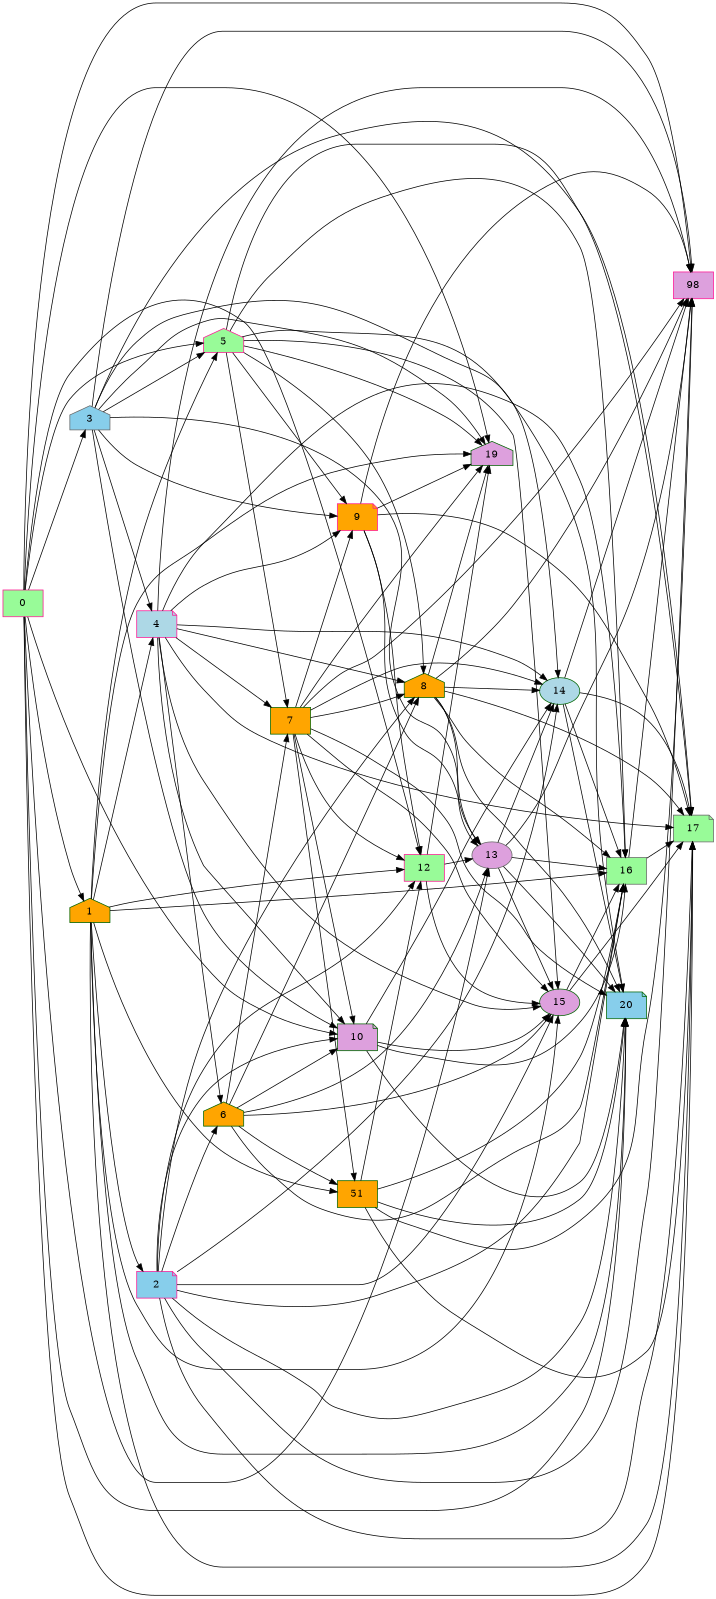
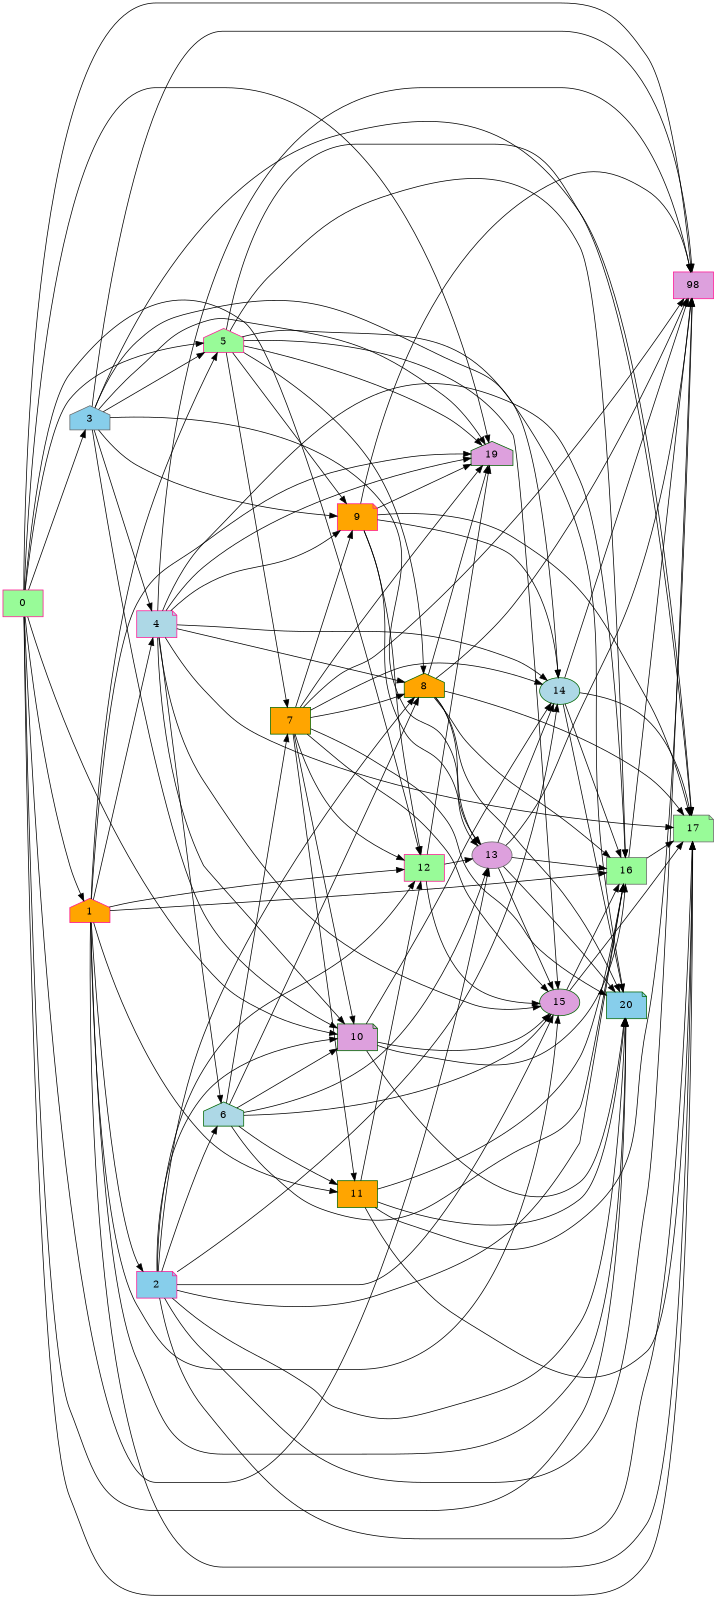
edge "4" -> "7": now "4" -> "19"
edge "8" -> "14": now "9" -> "14"
node "1": color darkgreen -> deeppink
node "6": fillcolor orange -> lightblue
node "51": label "51" -> "11"
